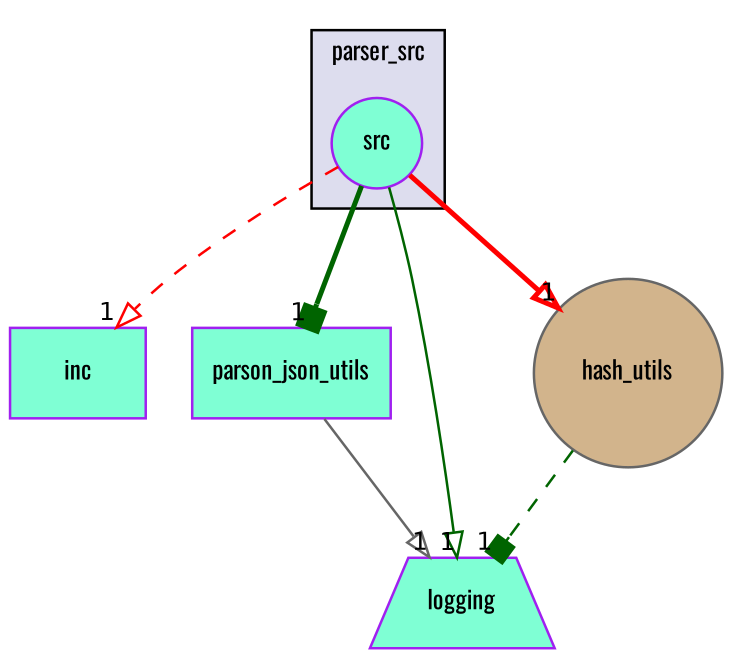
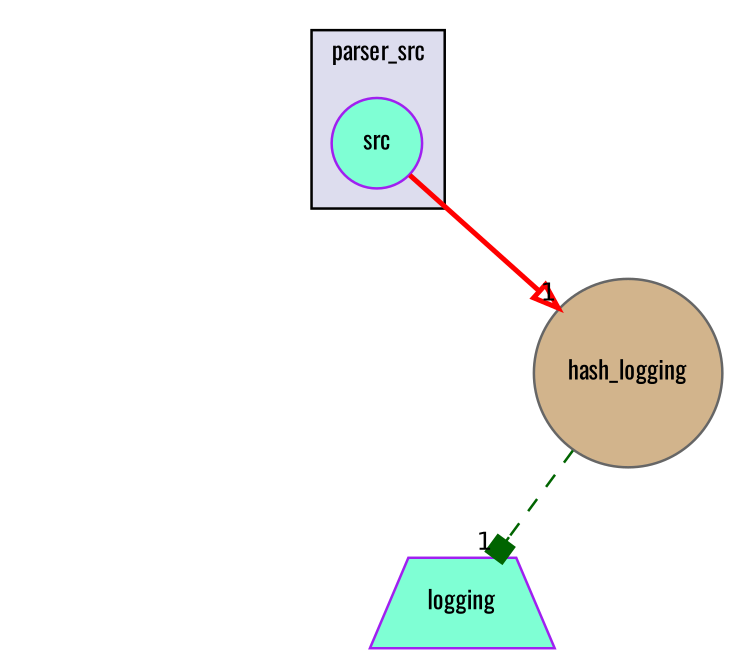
edge "src" -> "logging": removed
node "inc": removed
node "parson_json_utils": removed
node "hash_utils": label "hash_utils" -> "hash_logging"
